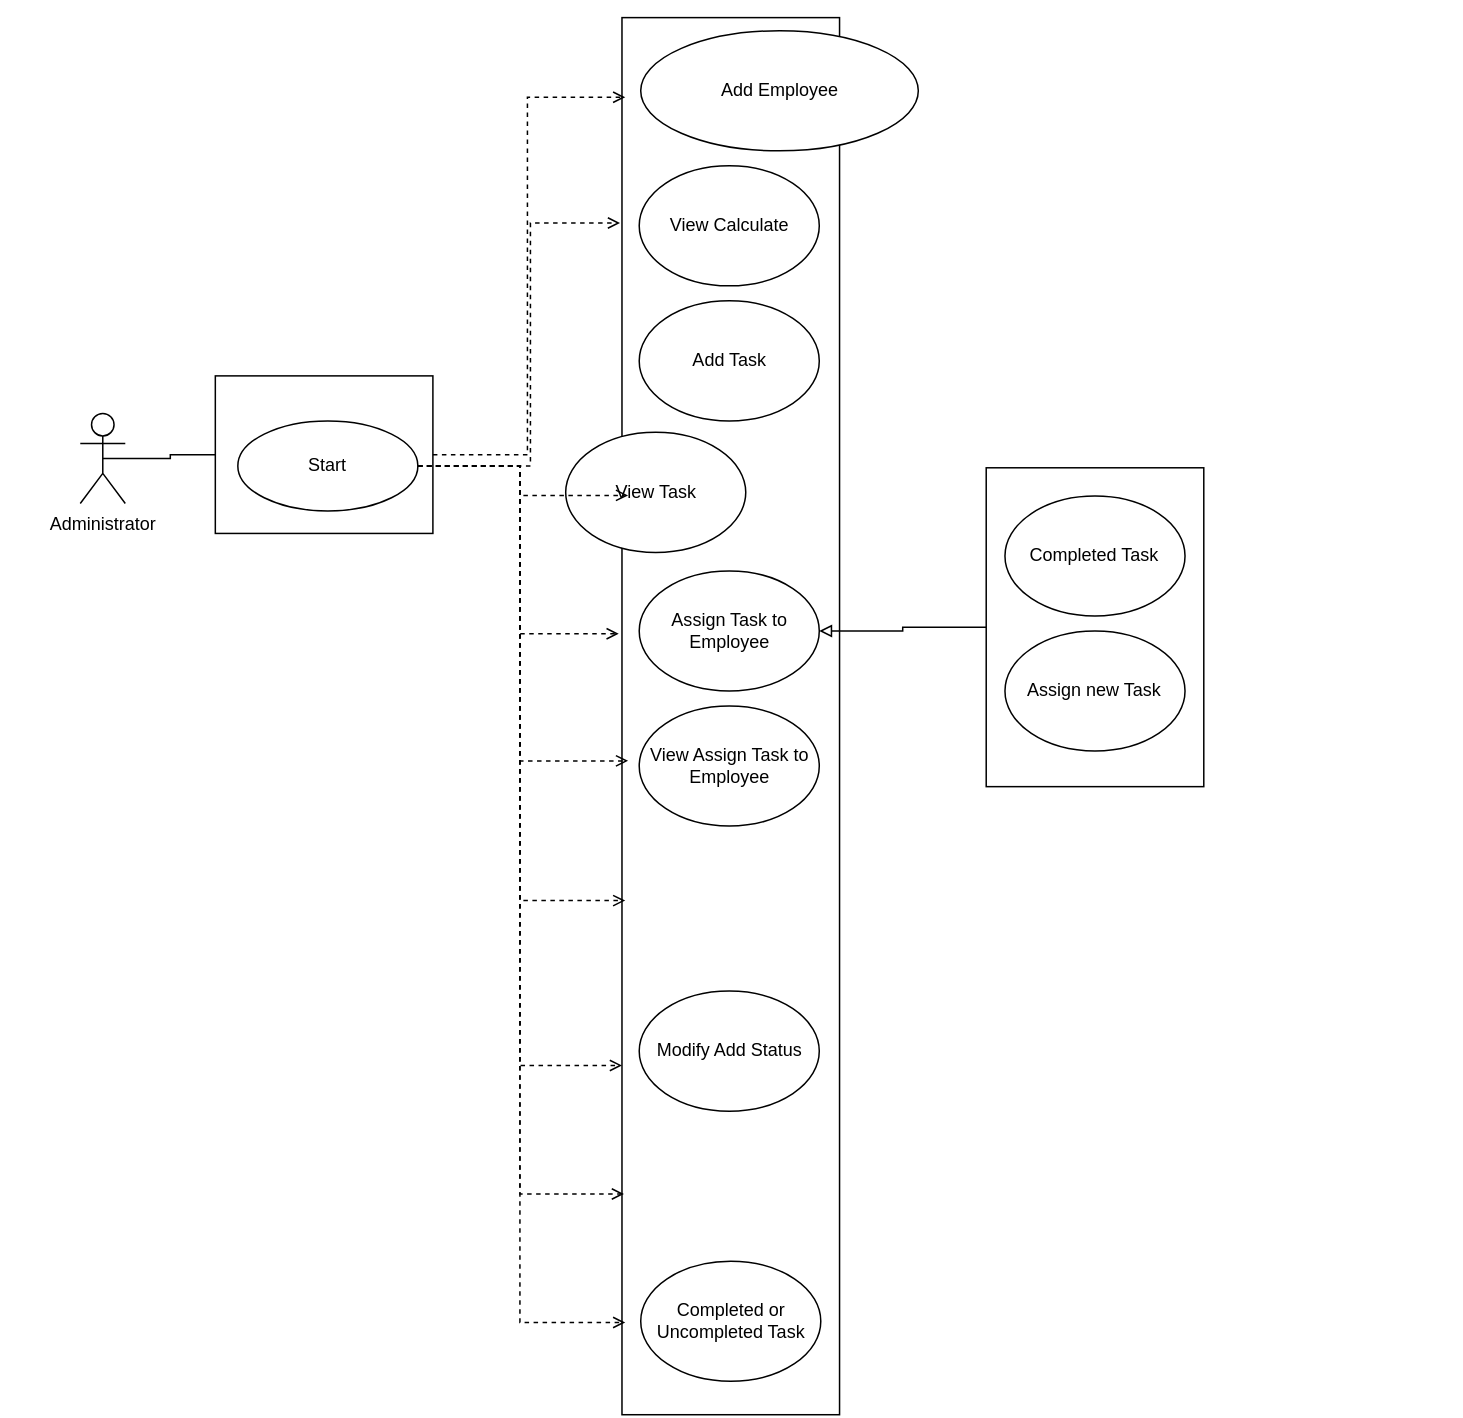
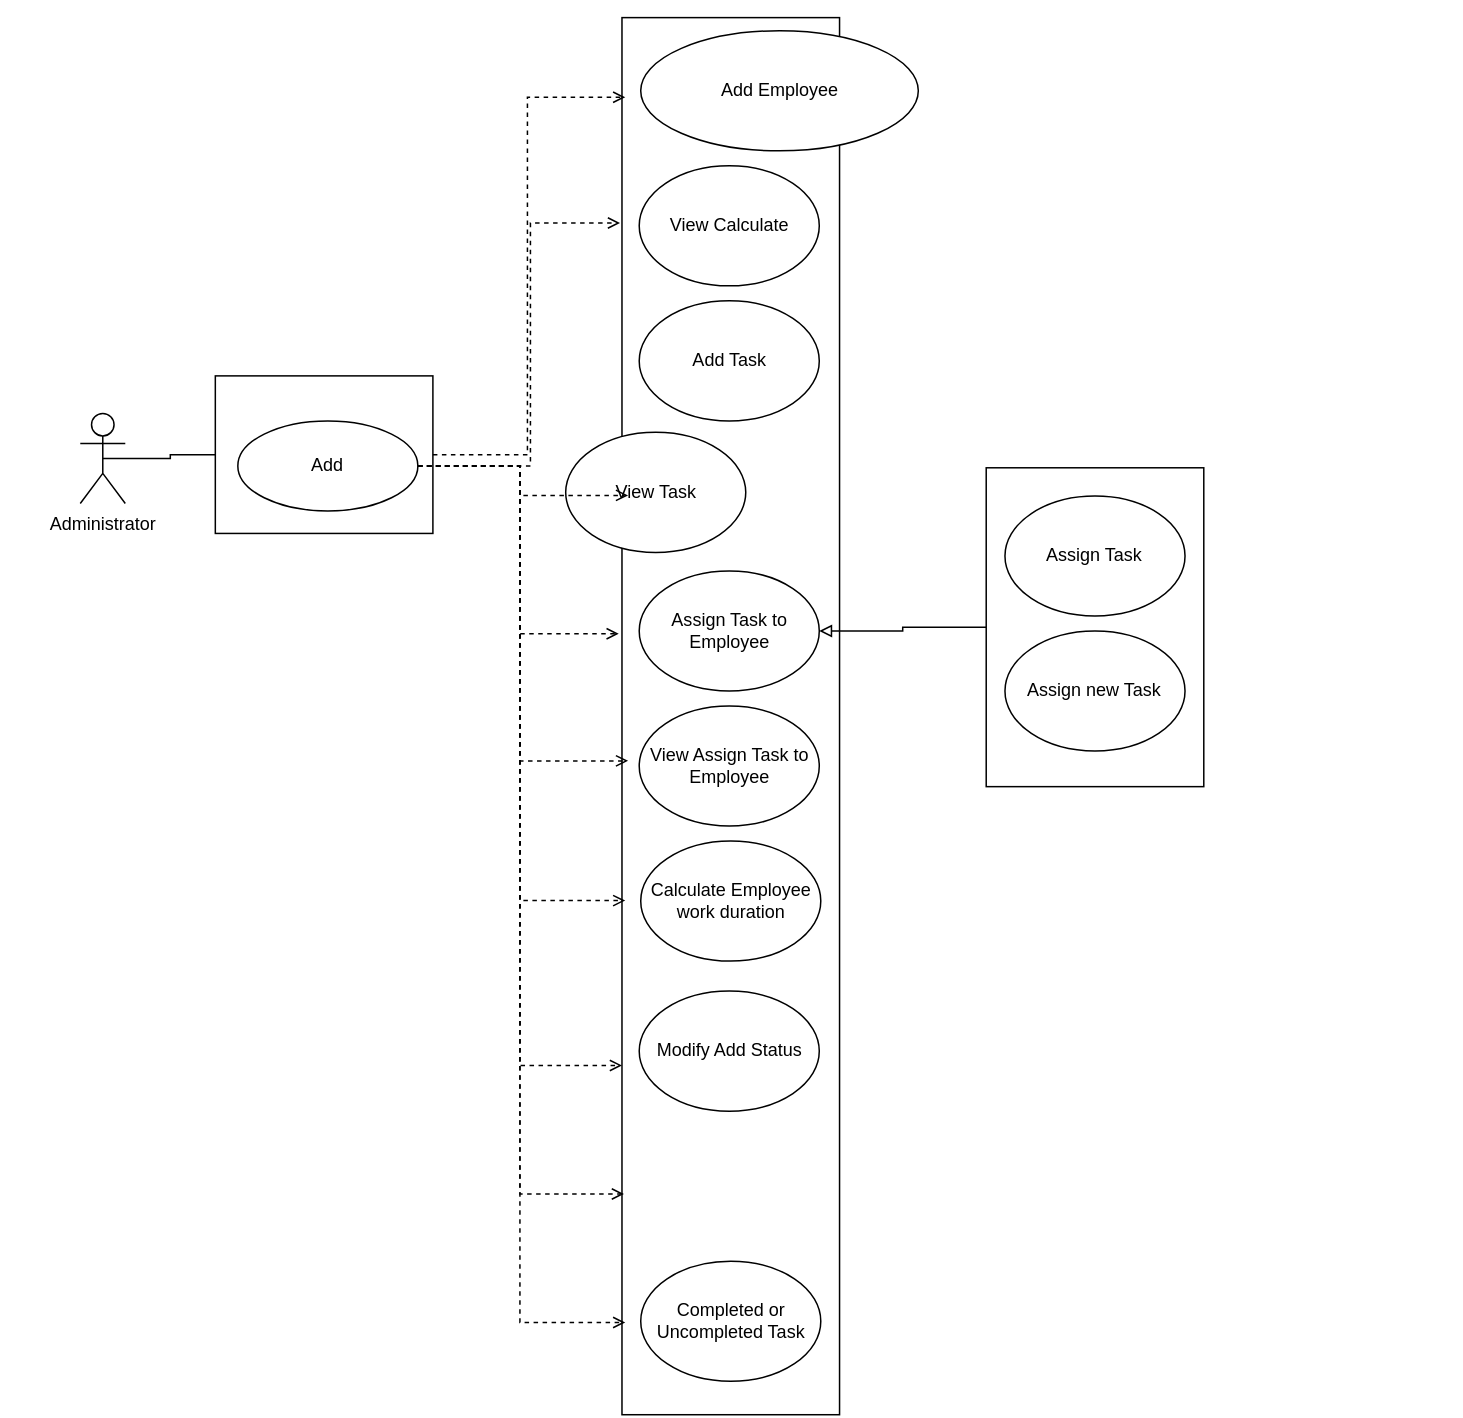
node "Start": label "Start" -> "Add"
node "Completed Task": label "Completed Task" -> "Assign Task"
node "Calculate Employee work duration": added
